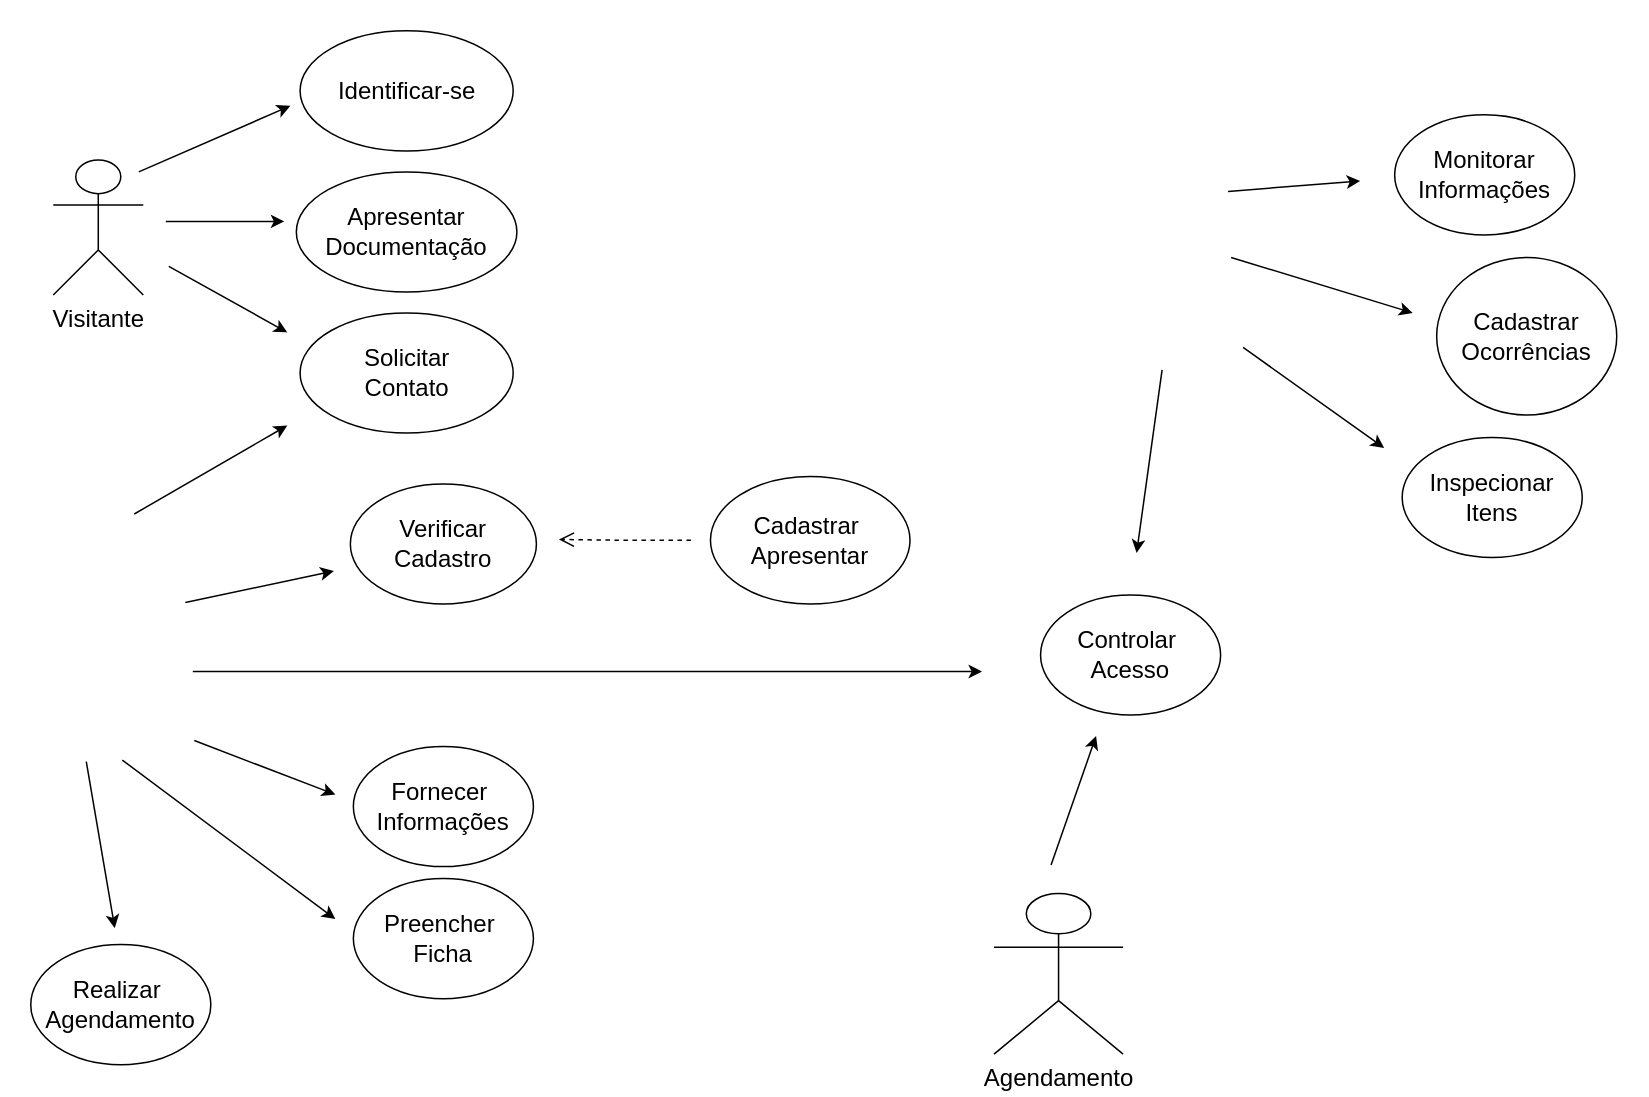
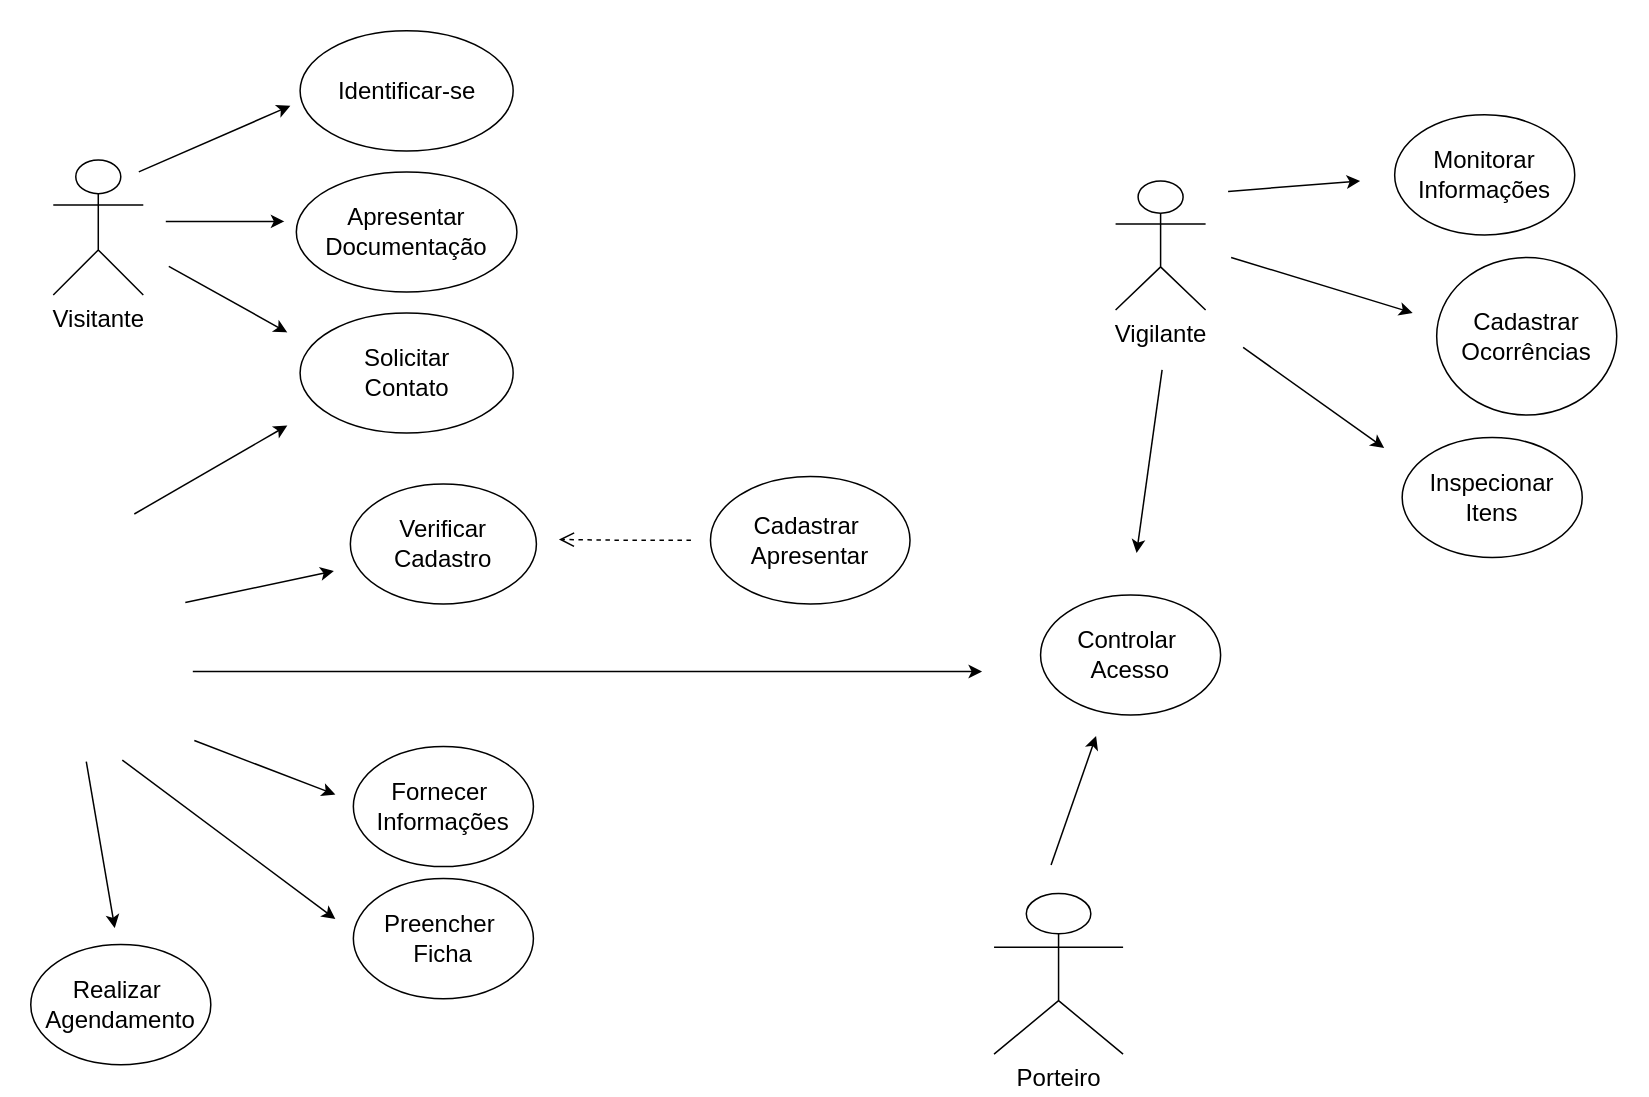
node "Vigilante": added
node "Agendamento": label "Agendamento" -> "Porteiro"
